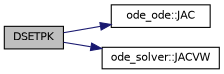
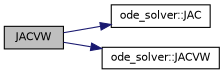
node "ode_ode::JAC": label "ode_ode::JAC" -> "ode_solver::JAC"
node "DSETPK": label "DSETPK" -> "JACVW"
